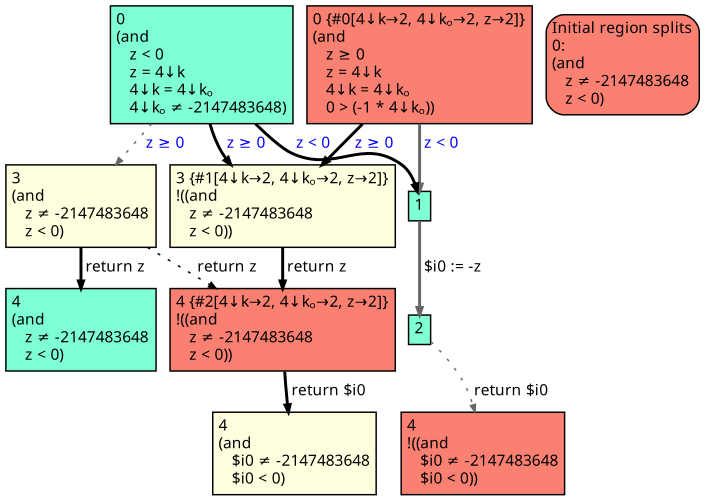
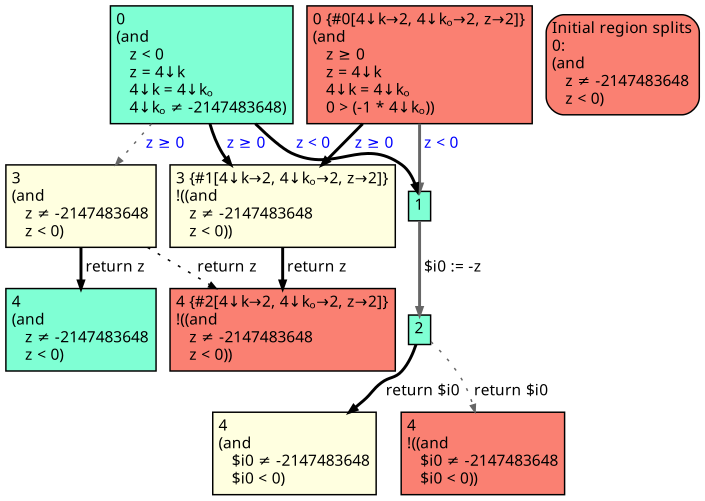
edge "4 {#2[4↓k→2, 4↓kₒ→2, z→2]} !((and z ≠ -2147483648 z < 0))" -> "4 (and $i0 ≠ -2147483648 $i0 < 0)": now "2" -> "4 (and $i0 ≠ -2147483648 $i0 < 0)"
